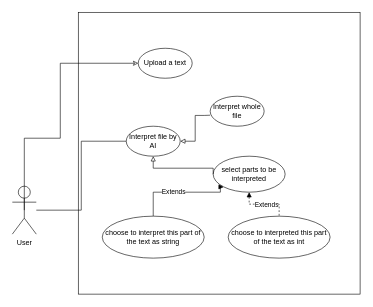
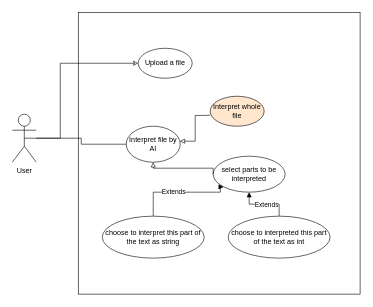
node "Upload a text": label "Upload a text" -> "Upload a file"
node "Interpret whole file": fillcolor #ffffff -> #ffe6cc
node "Interpret file by AI": size 54x30 -> 54x36
edge "choose to interpreted this part of the text as int" -> "select parts to be interpreted": style dashed -> solid
node "User": moved (24, 210) -> (24, 138)
